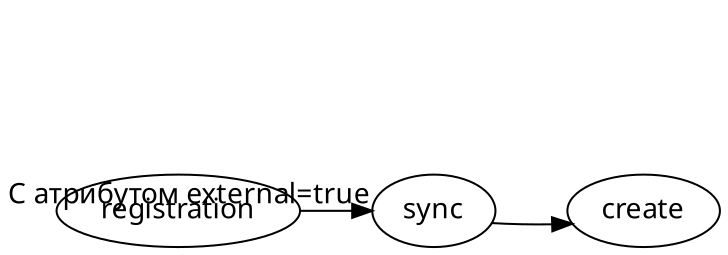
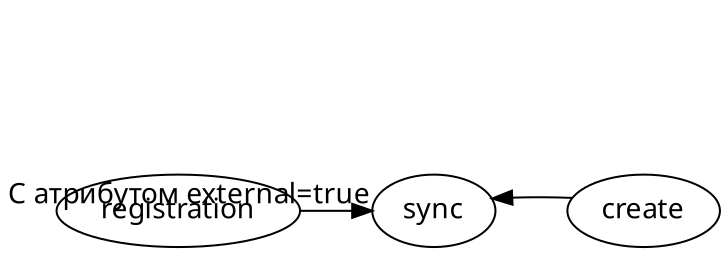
edge "sync" -> "create": reversed
